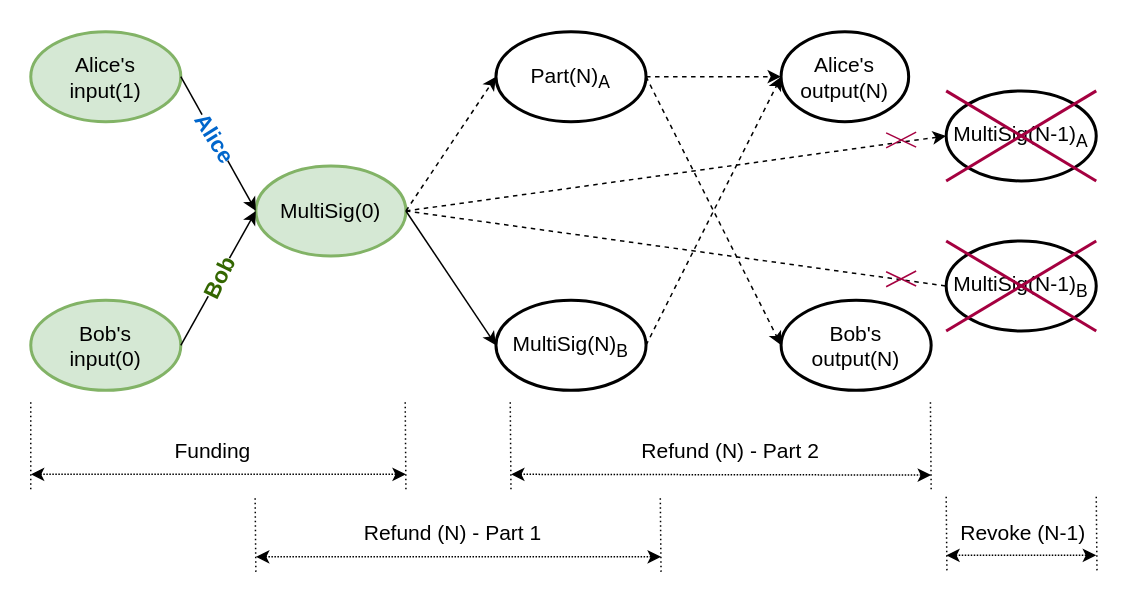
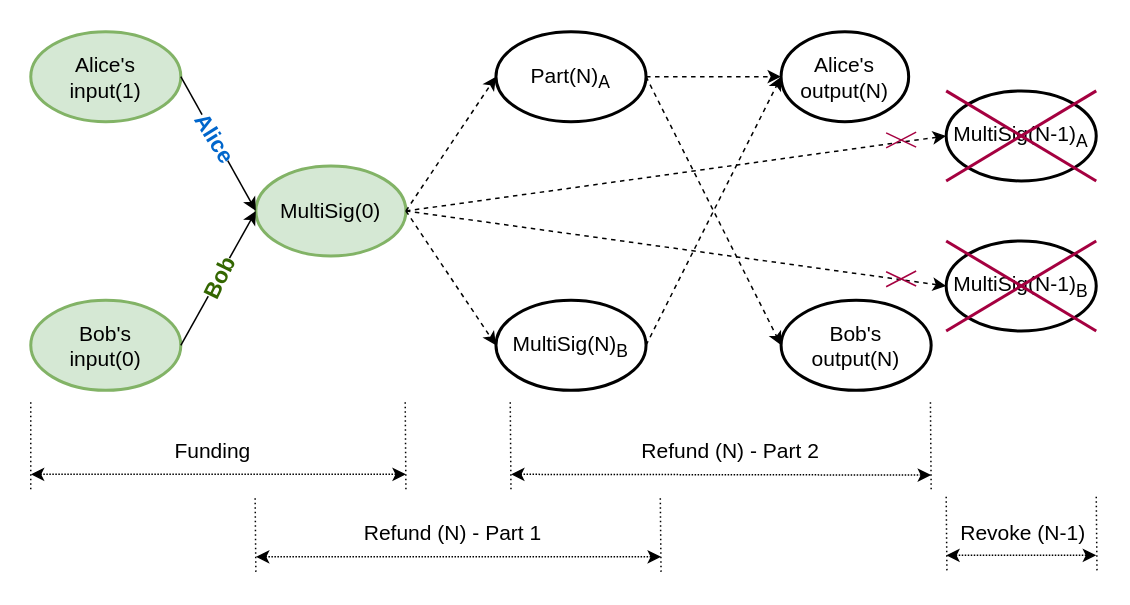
edge "MultiSig(0)" -> "MultiSig(N)B": style solid -> dashed
edge "MultiSig(0)" -- "MultiSig(N-1)B": arrowhead none -> classic
